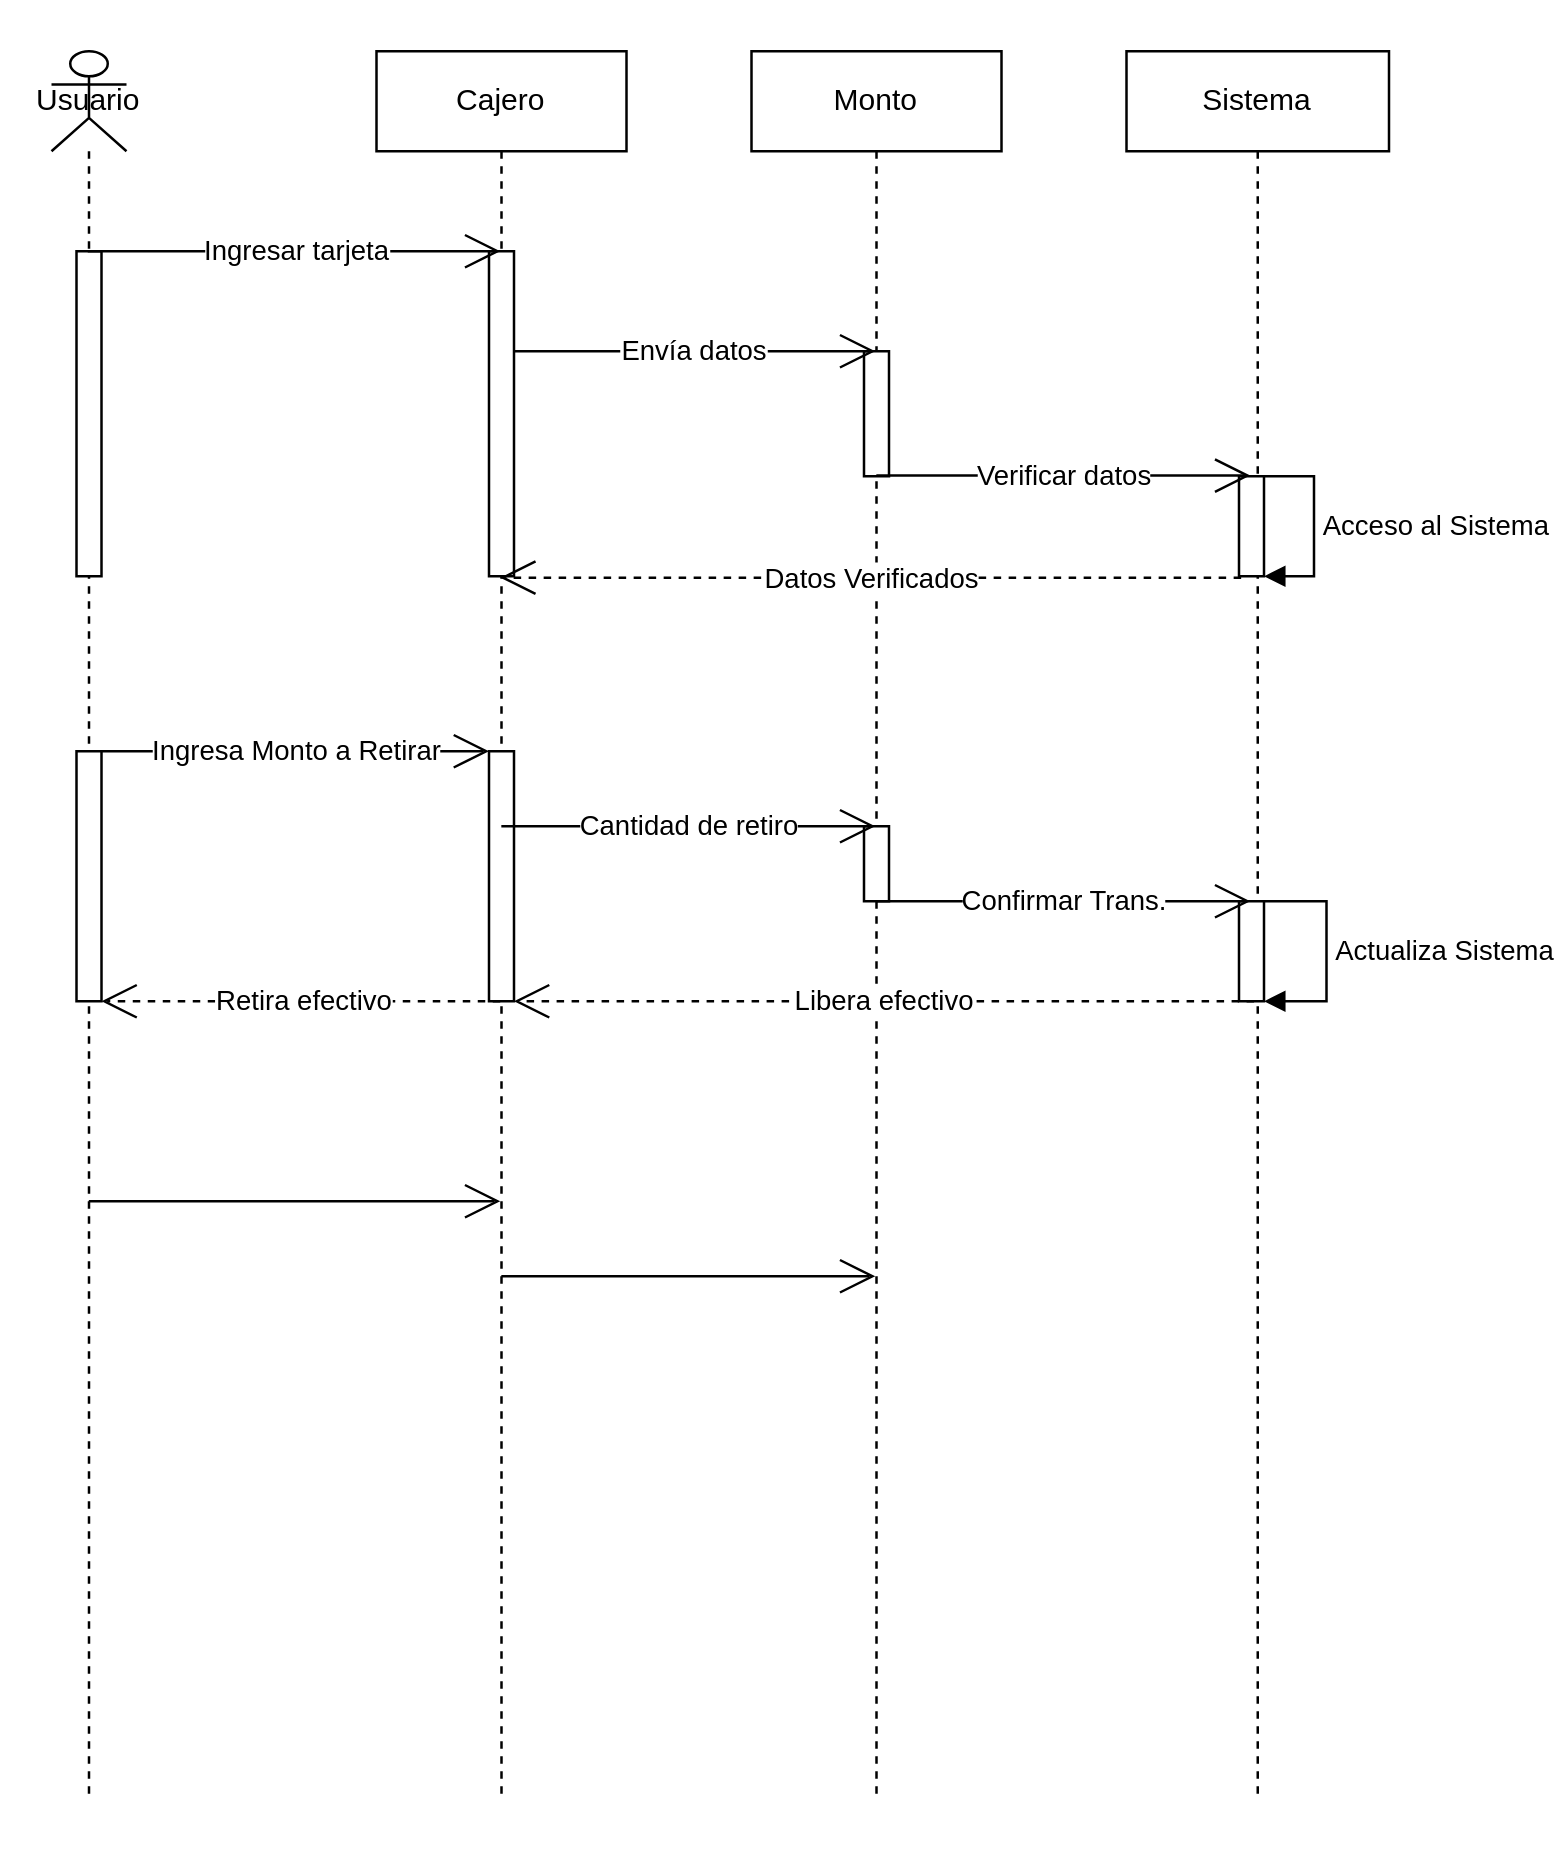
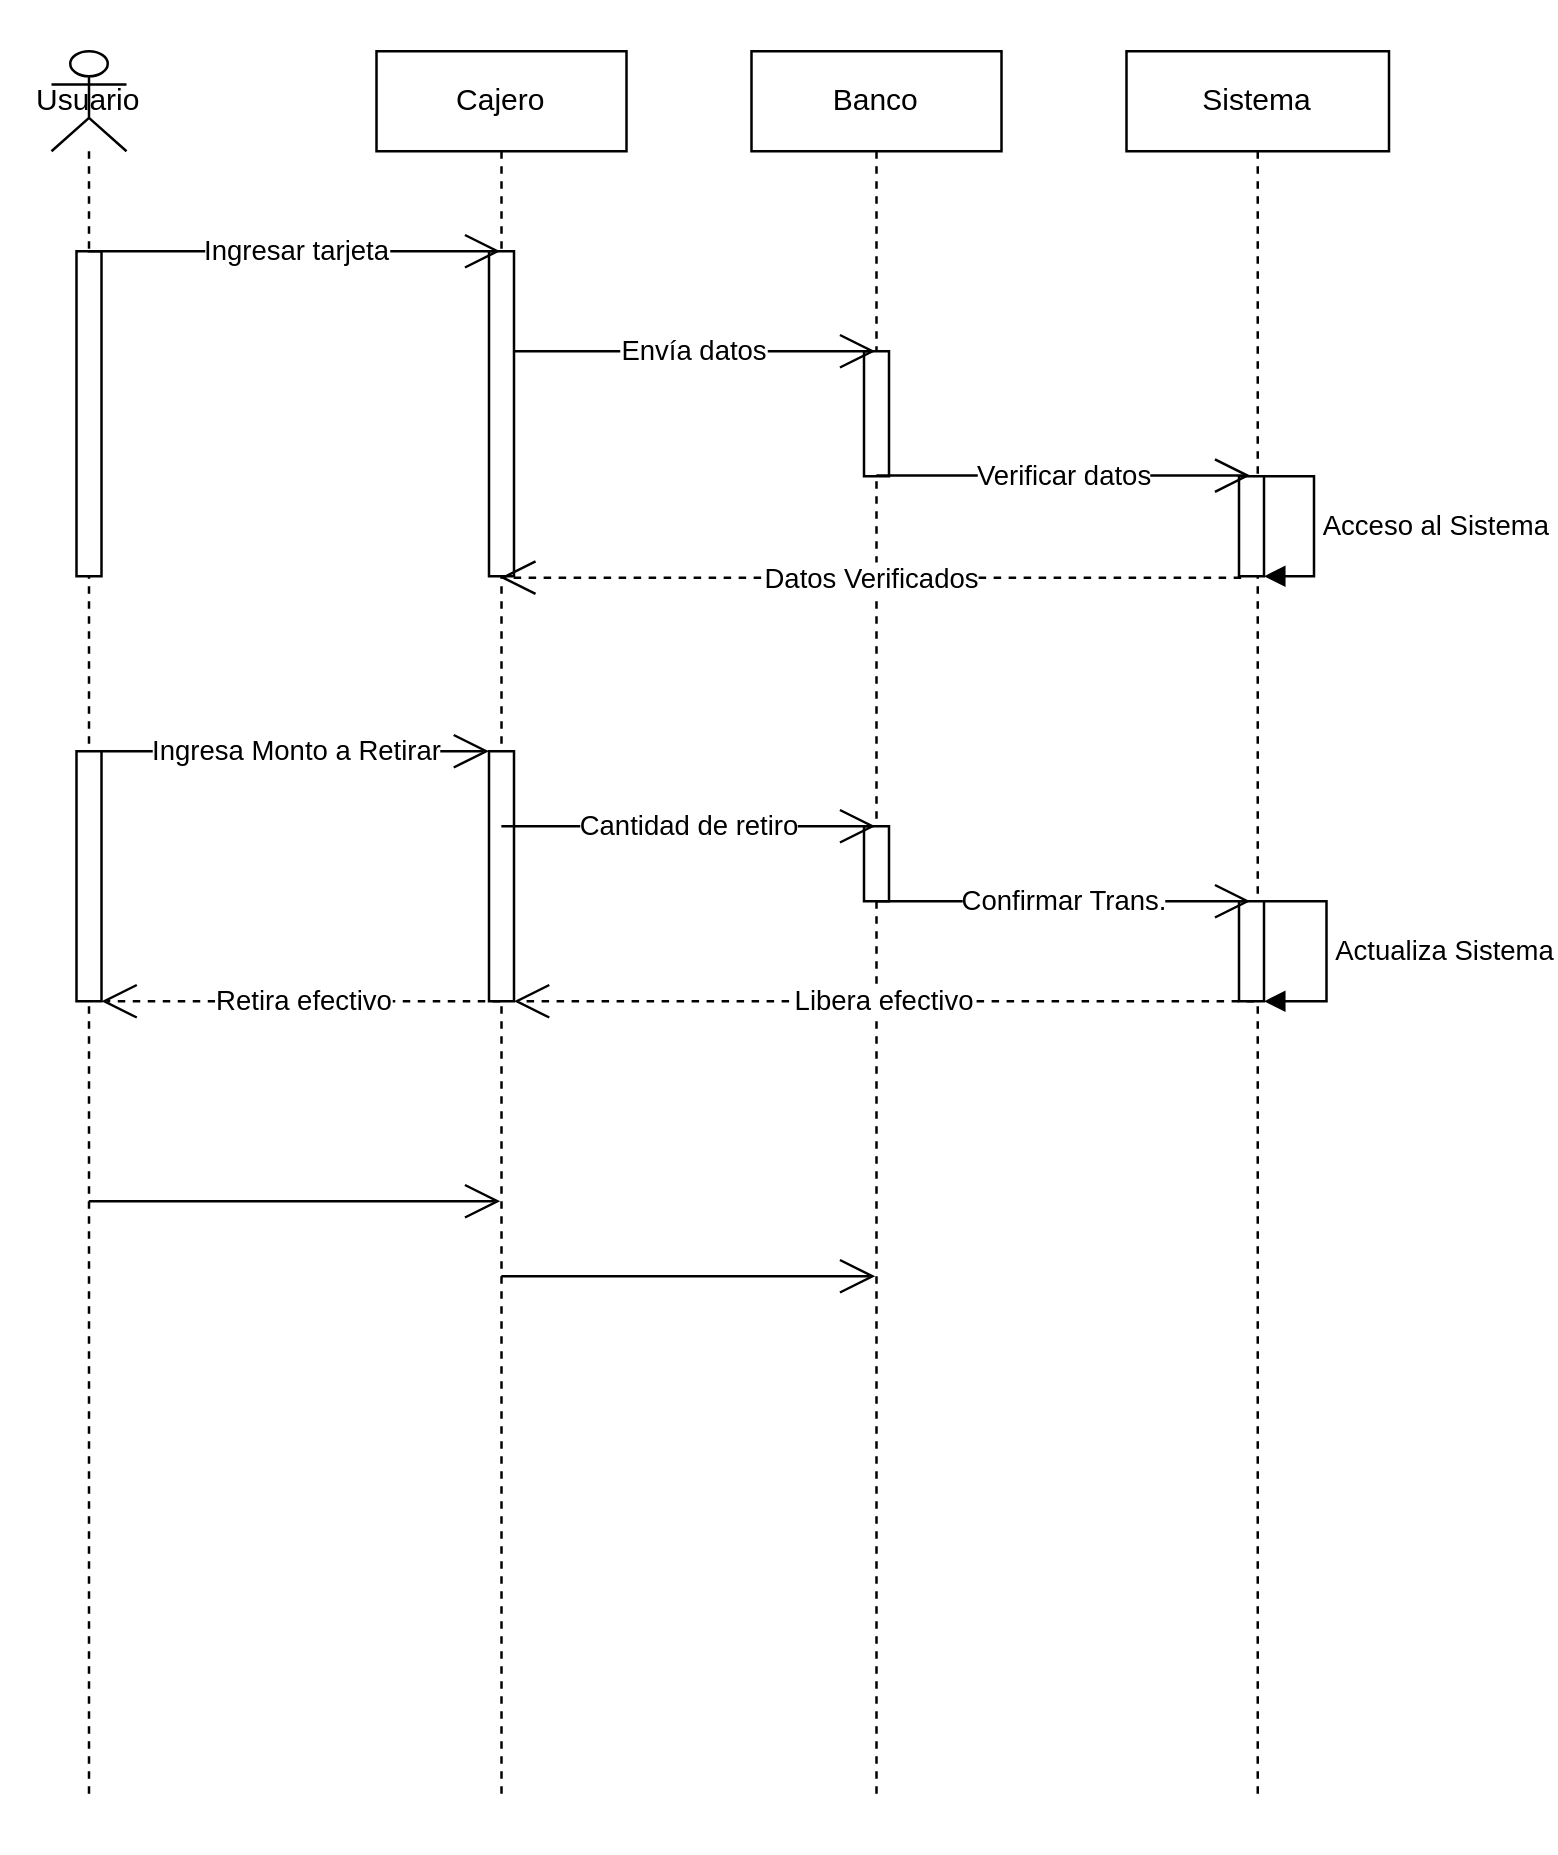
node "Monto": label "Monto" -> "Banco"
